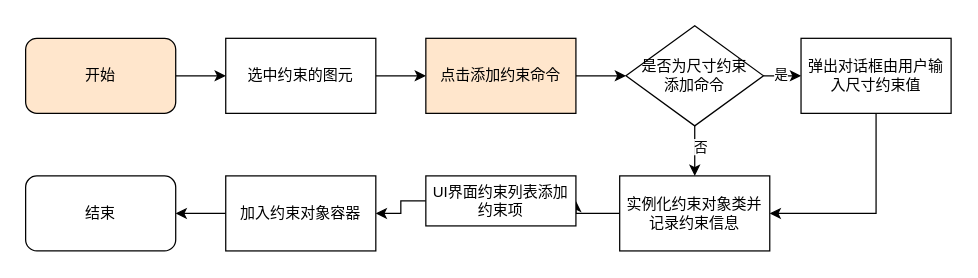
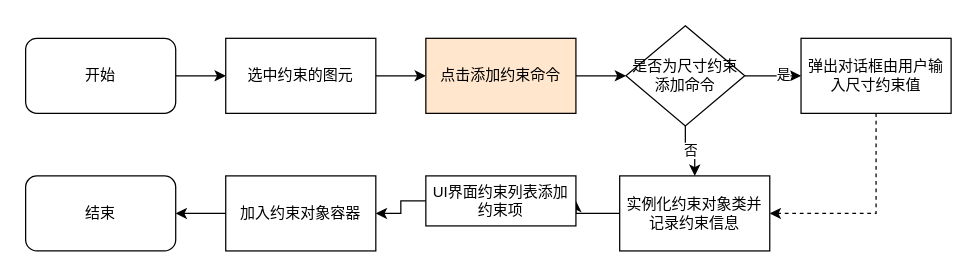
node "开始": fillcolor #ffe6cc -> #ffffff
node "是否为尺寸约束 添加命令": size 138x100 -> 119x100
edge "弹出对话框由用户输入尺寸约束值" -> "实例化约束对象类并记录约束信息": style solid -> dashed
